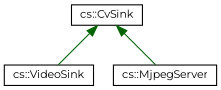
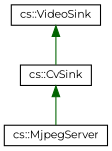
edge "cs::VideoSink" -> "cs::CvSink": reversed
